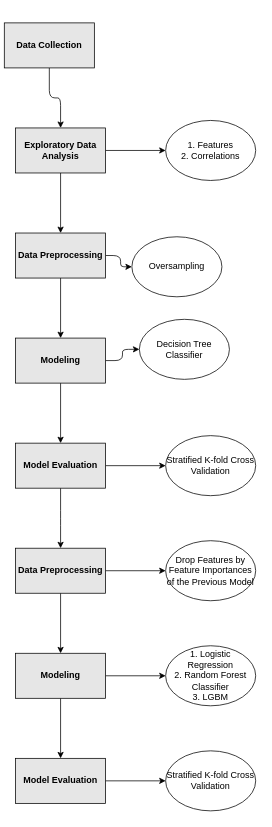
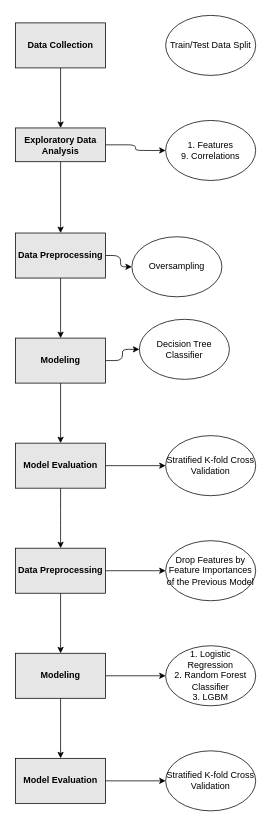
node "Data Collection": moved (49, 45) -> (60, 45)
node "Train/Test Data Split": added
node "Exploratory Data Analysis": size 90x45 -> 90x34
node "1. Features 2. Correlations": label "1. Features 2. Correlations" -> "1. Features 9. Correlations"
